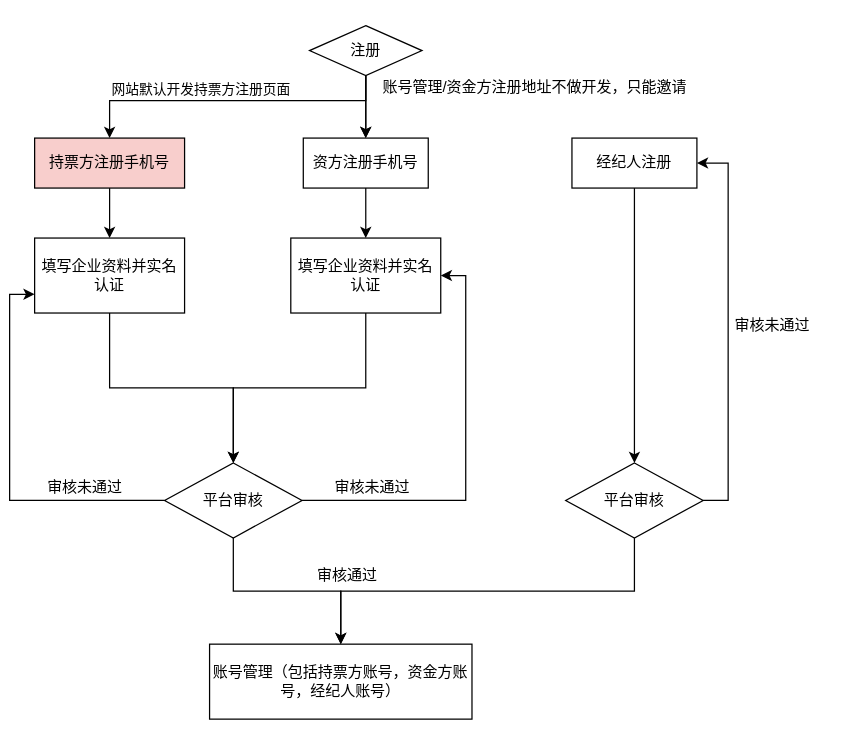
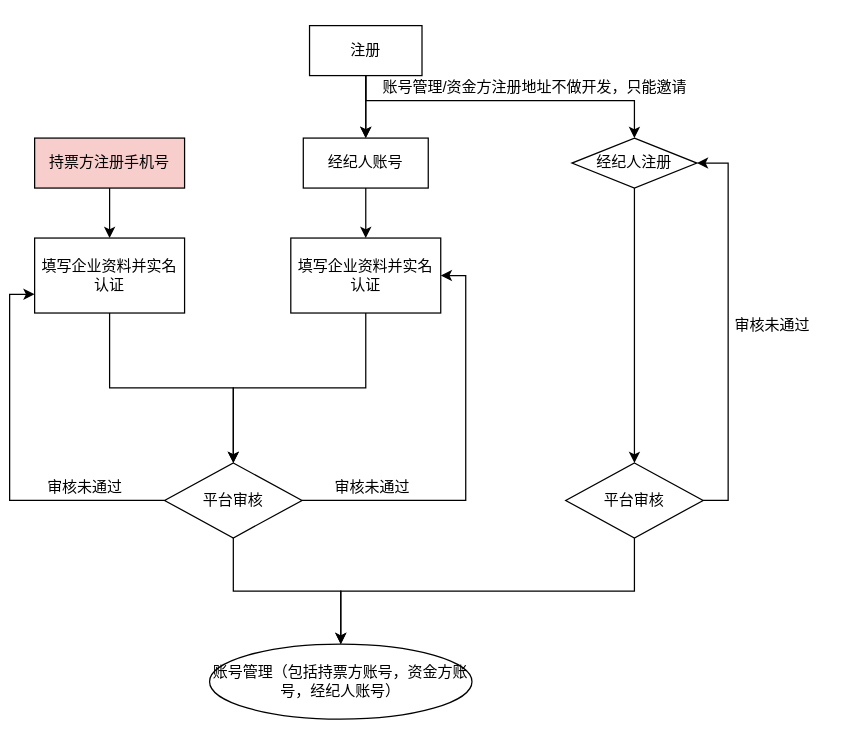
node "注册": shape diamond -> rectangle
edge "注册" -> "持票方注册手机号": removed, label "网站默认开发持票方注册页面"
edge "注册" -> "经纪人注册": added
node "资方注册手机号": label "资方注册手机号" -> "经纪人账号"
node "经纪人注册": shape rectangle -> diamond
node "审核通过": removed
node "账号管理（包括持票方账号，资金方账号，经纪人账号）": shape rectangle -> ellipse
